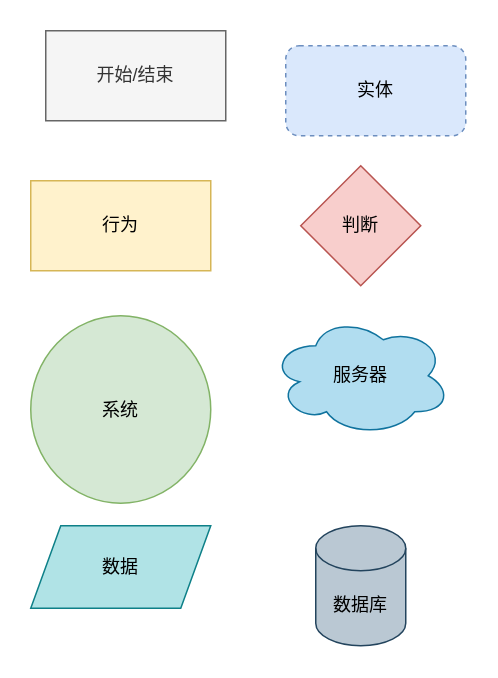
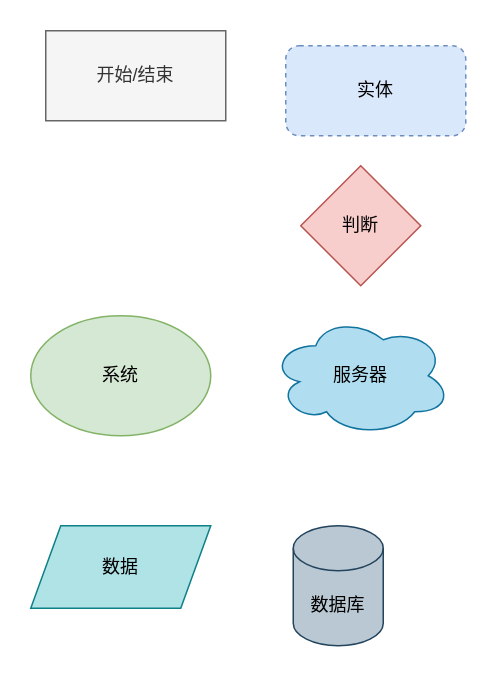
node "行为": removed
node "系统": size 180x188 -> 180x120
node "数据库": moved (361, 586) -> (338, 586)
